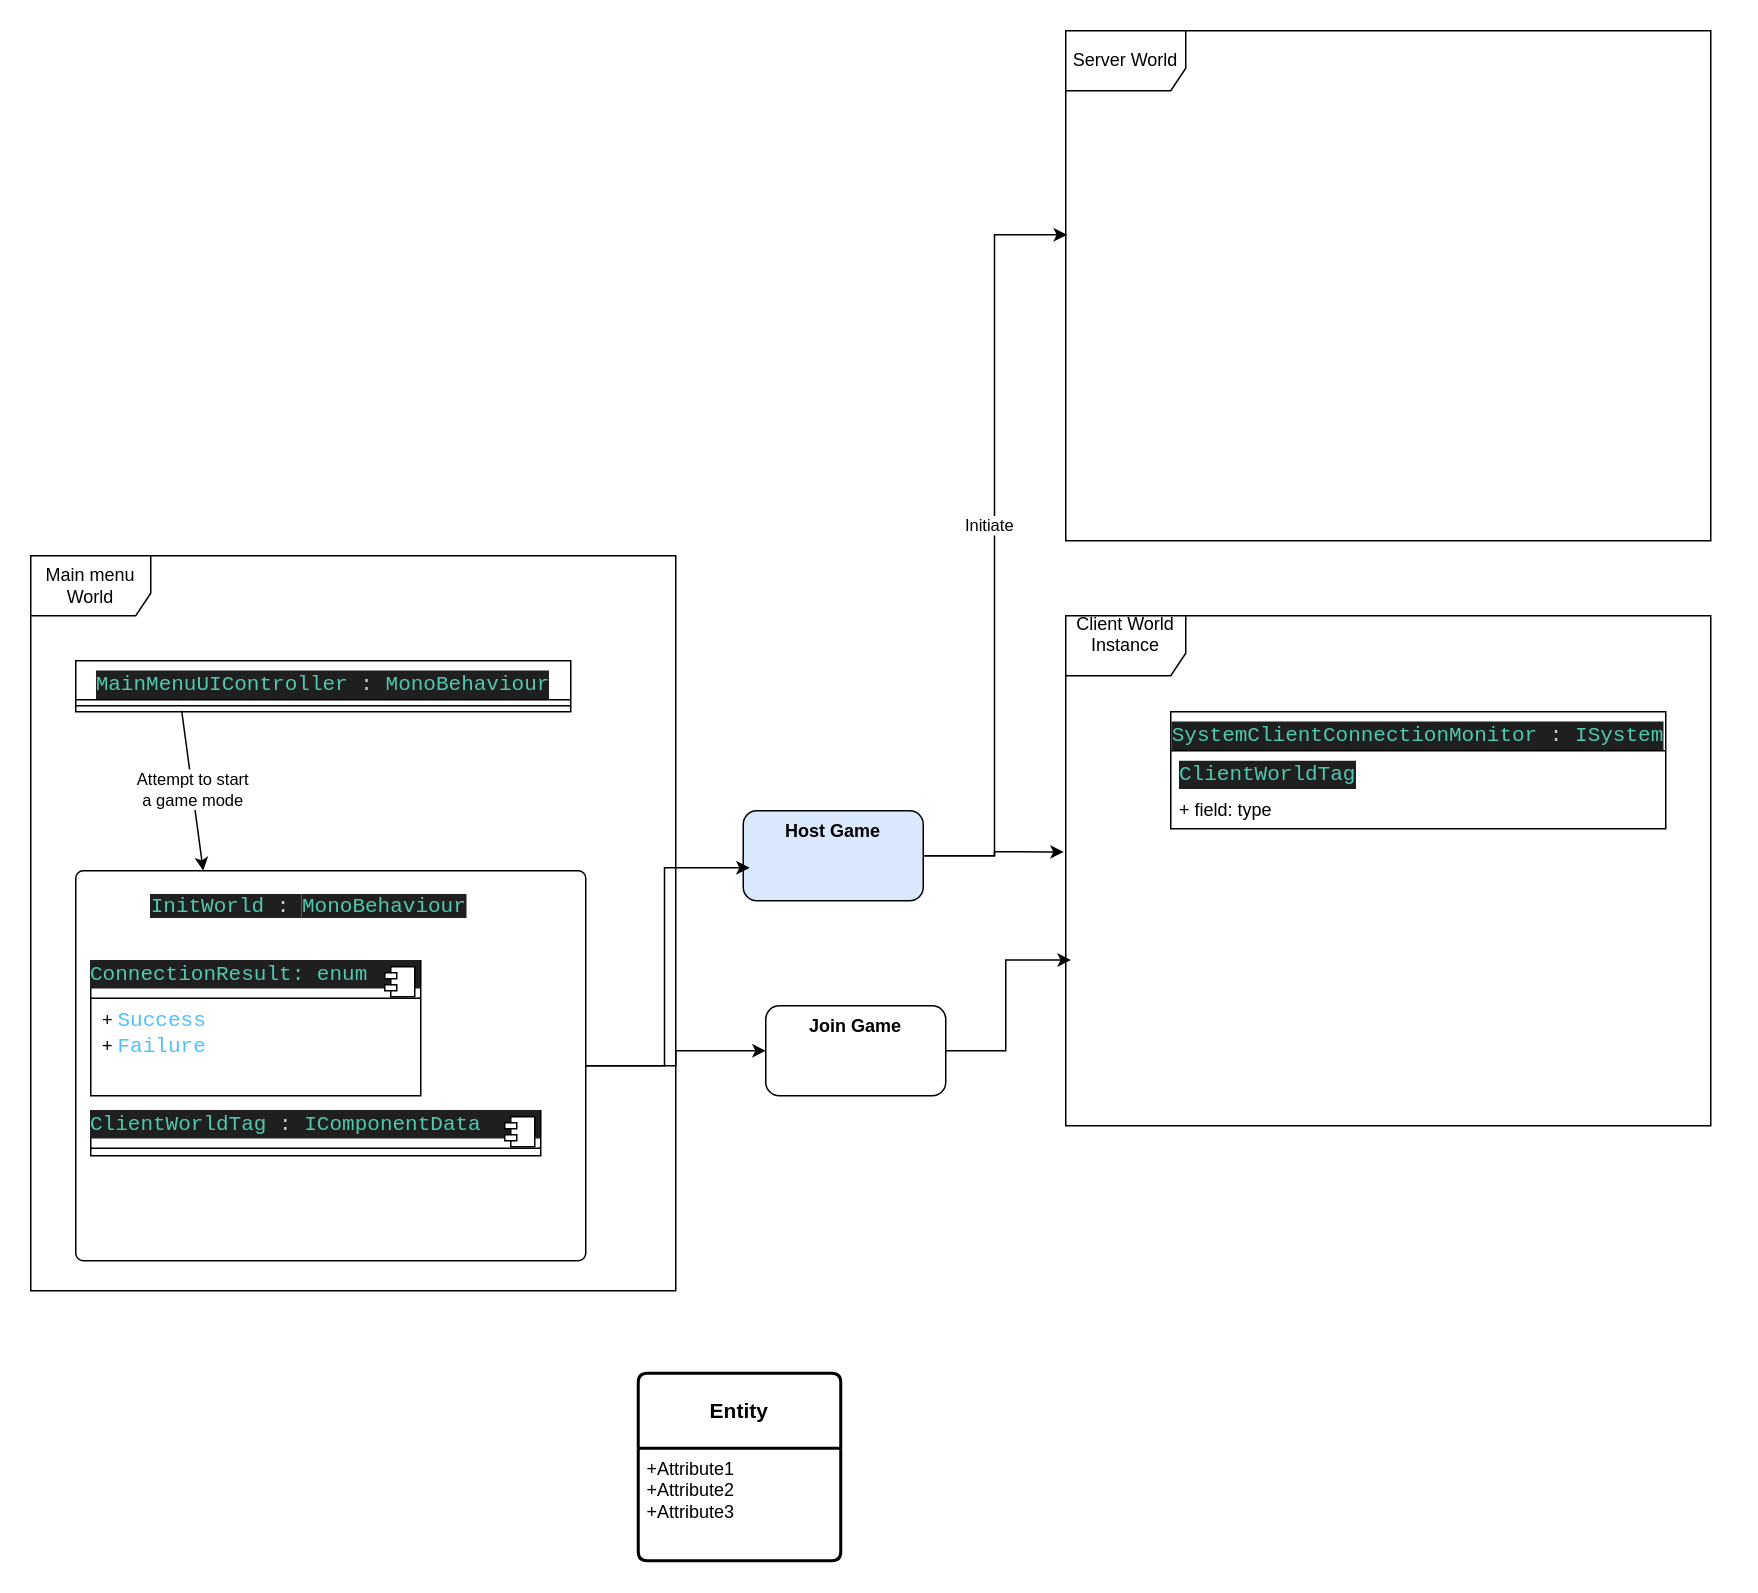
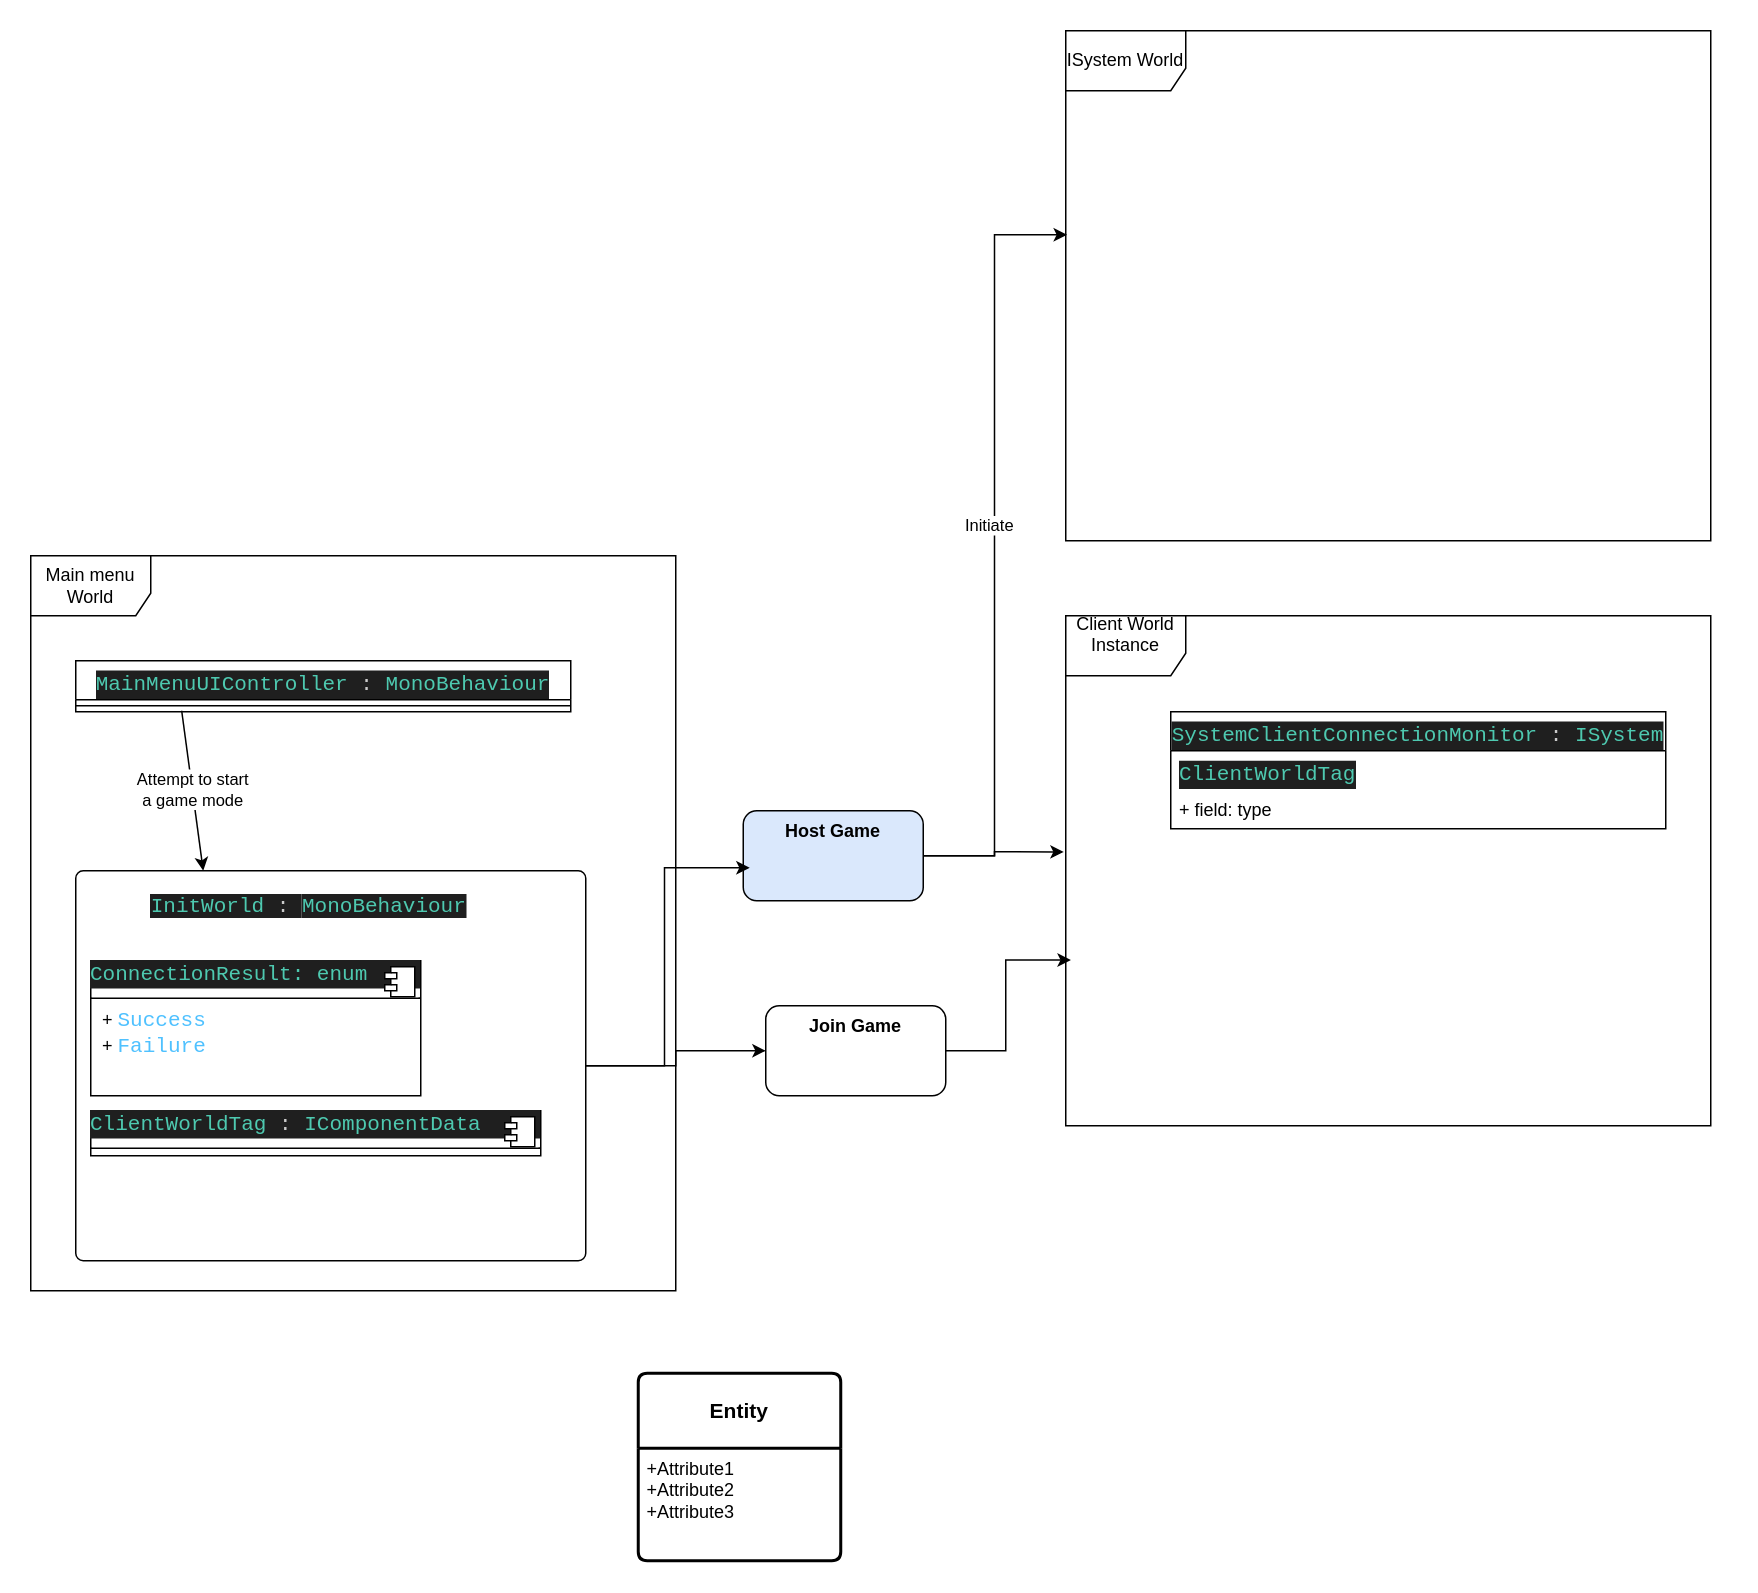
node "Server World": label "Server World" -> "ISystem World"
